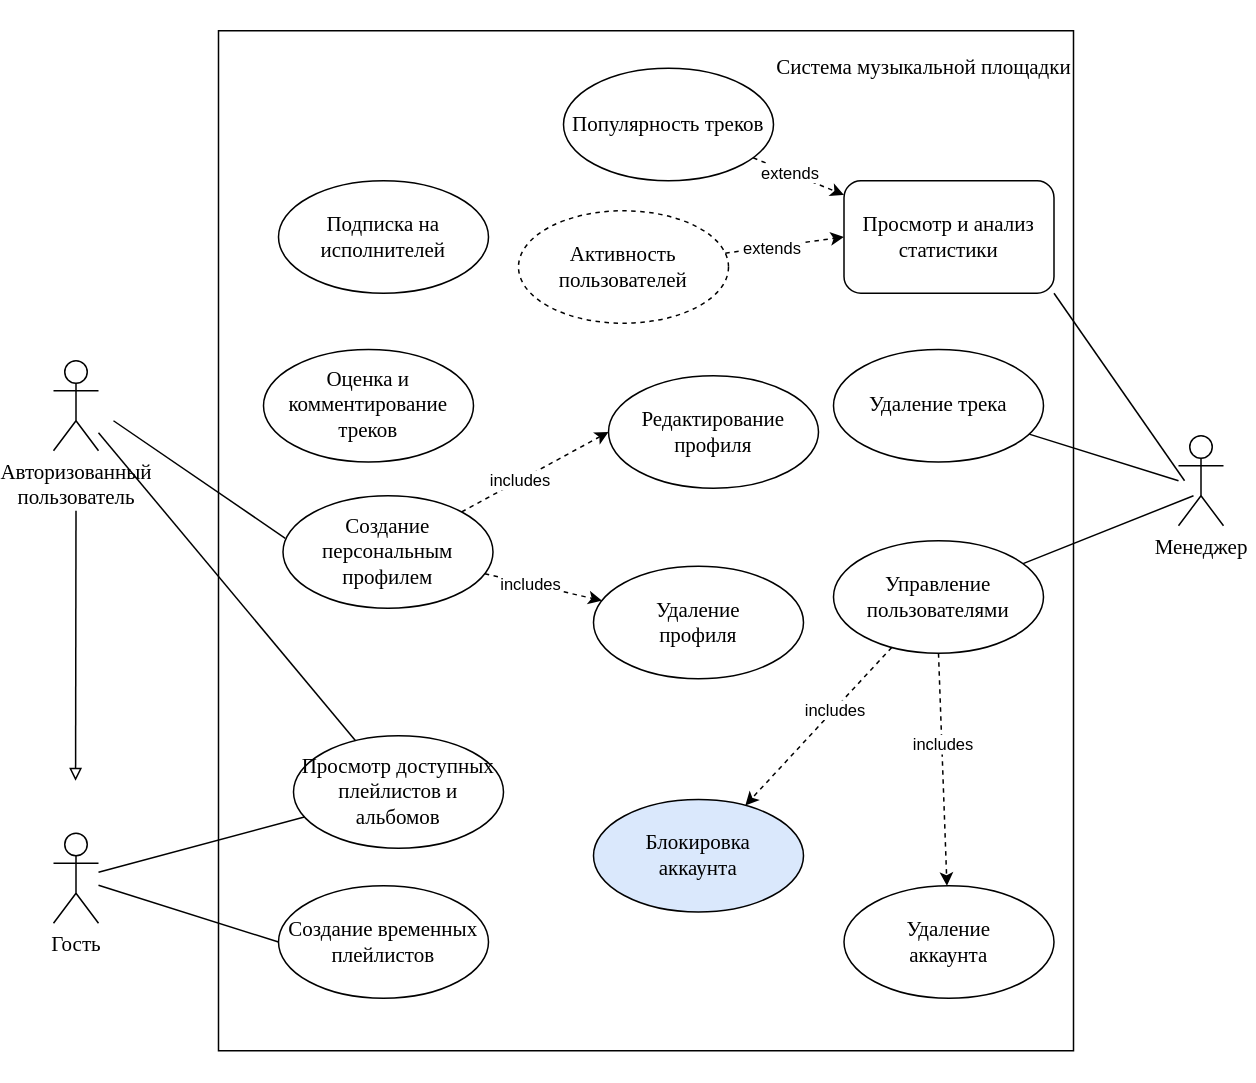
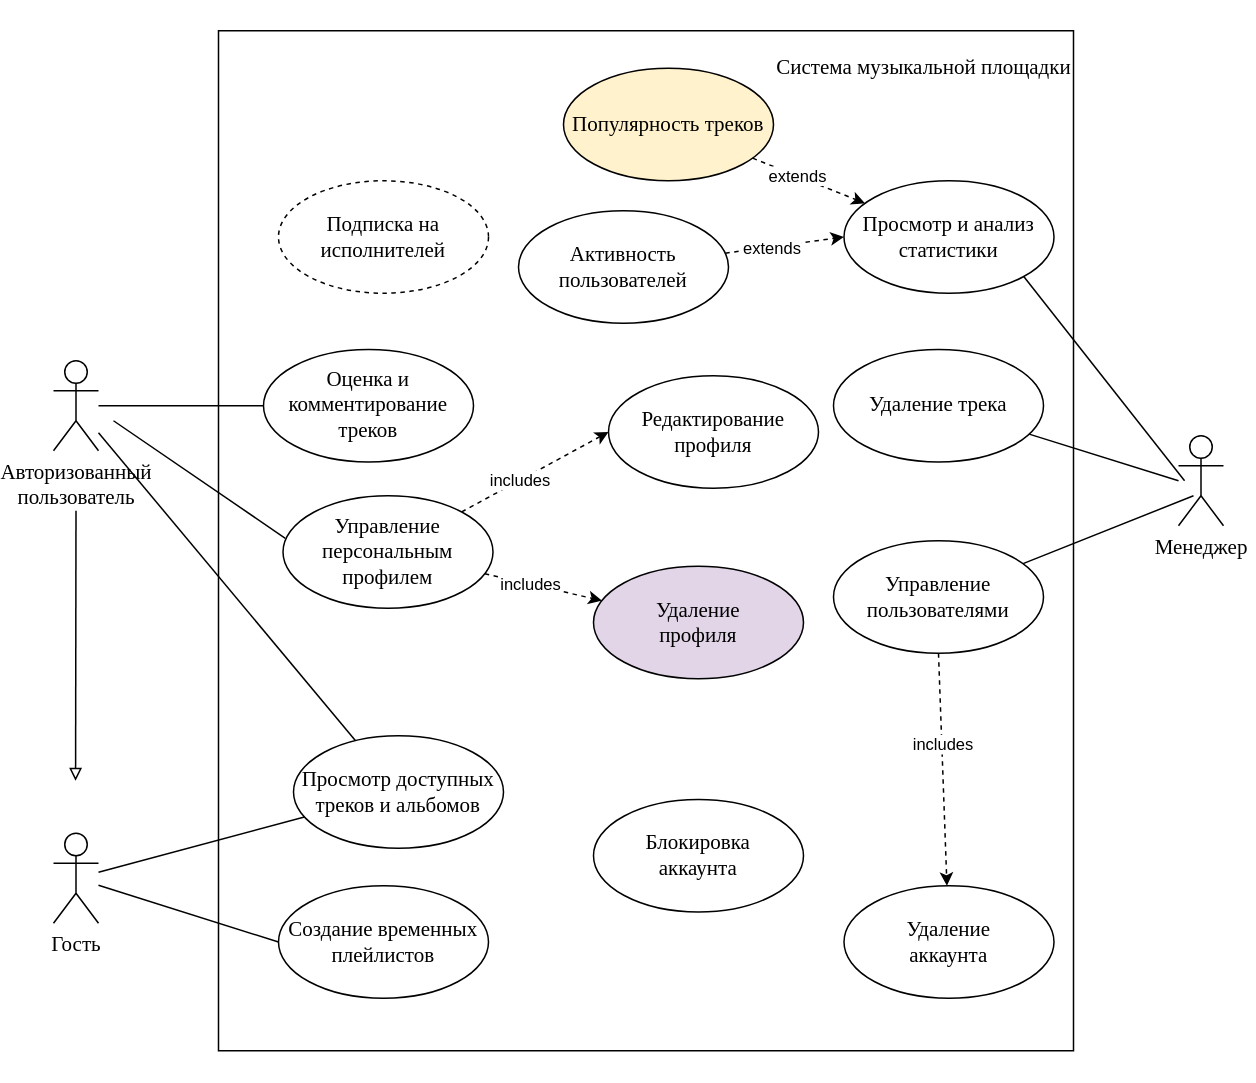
node "Популярность треков": fillcolor #ffffff -> #fff2cc
node "Подписка на исполнителей": style solid -> dashed
node "Просмотр и анализ статистики": shape rounded rectangle -> ellipse
node "Активность пользователей": style dashed -> solid
edge "Авторизованный пользователь" -- "Оценка и комментирование треков": added
node "Создание персональным профилем": label "Создание персональным профилем" -> "Управление персональным профилем"
node "Удаление профиля": fillcolor #ffffff -> #e1d5e7
edge "Управление пользователями" -> "Блокировка аккаунта": removed, label "includes"
node "Просмотр доступных плейлистов и альбомов": label "Просмотр доступных плейлистов и альбомов" -> "Просмотр доступных треков и альбомов"
node "Блокировка аккаунта": fillcolor #dae8fc -> #ffffff
